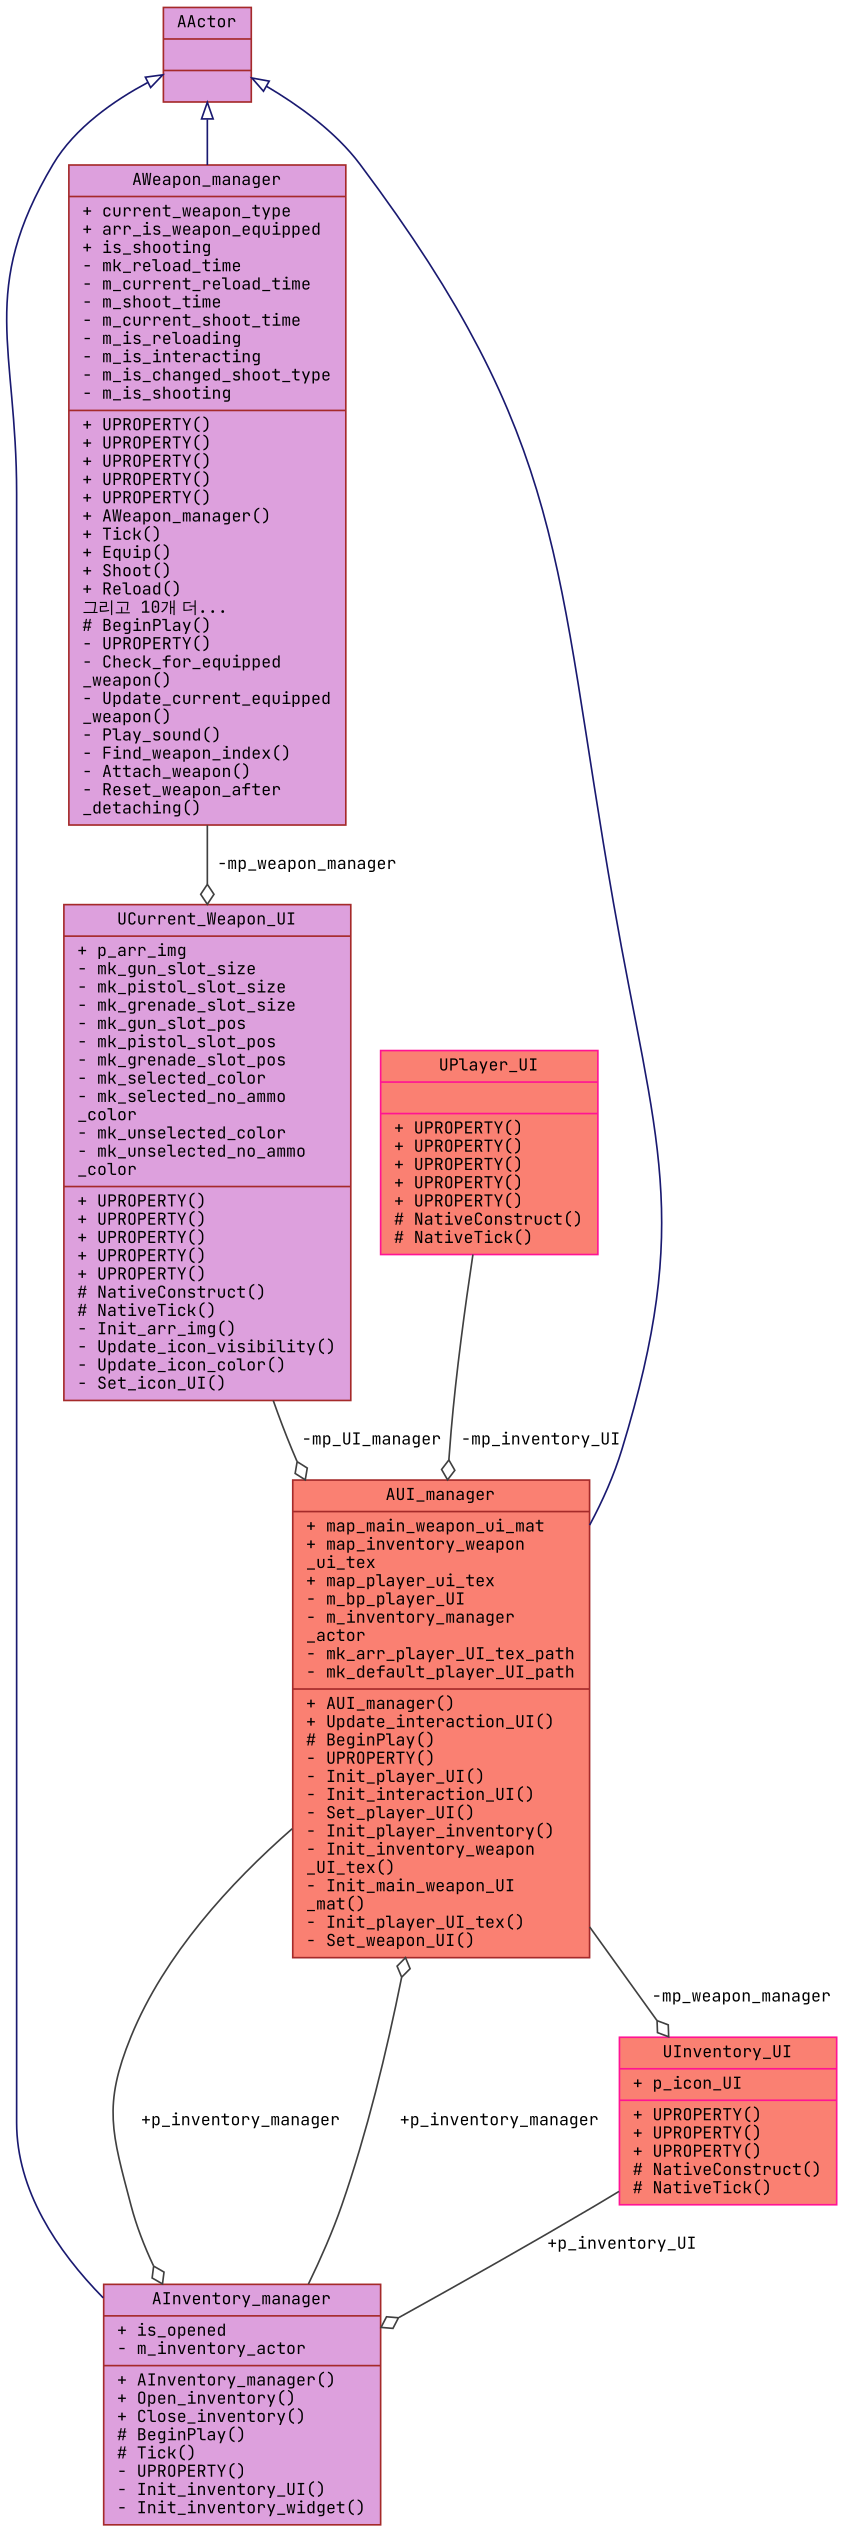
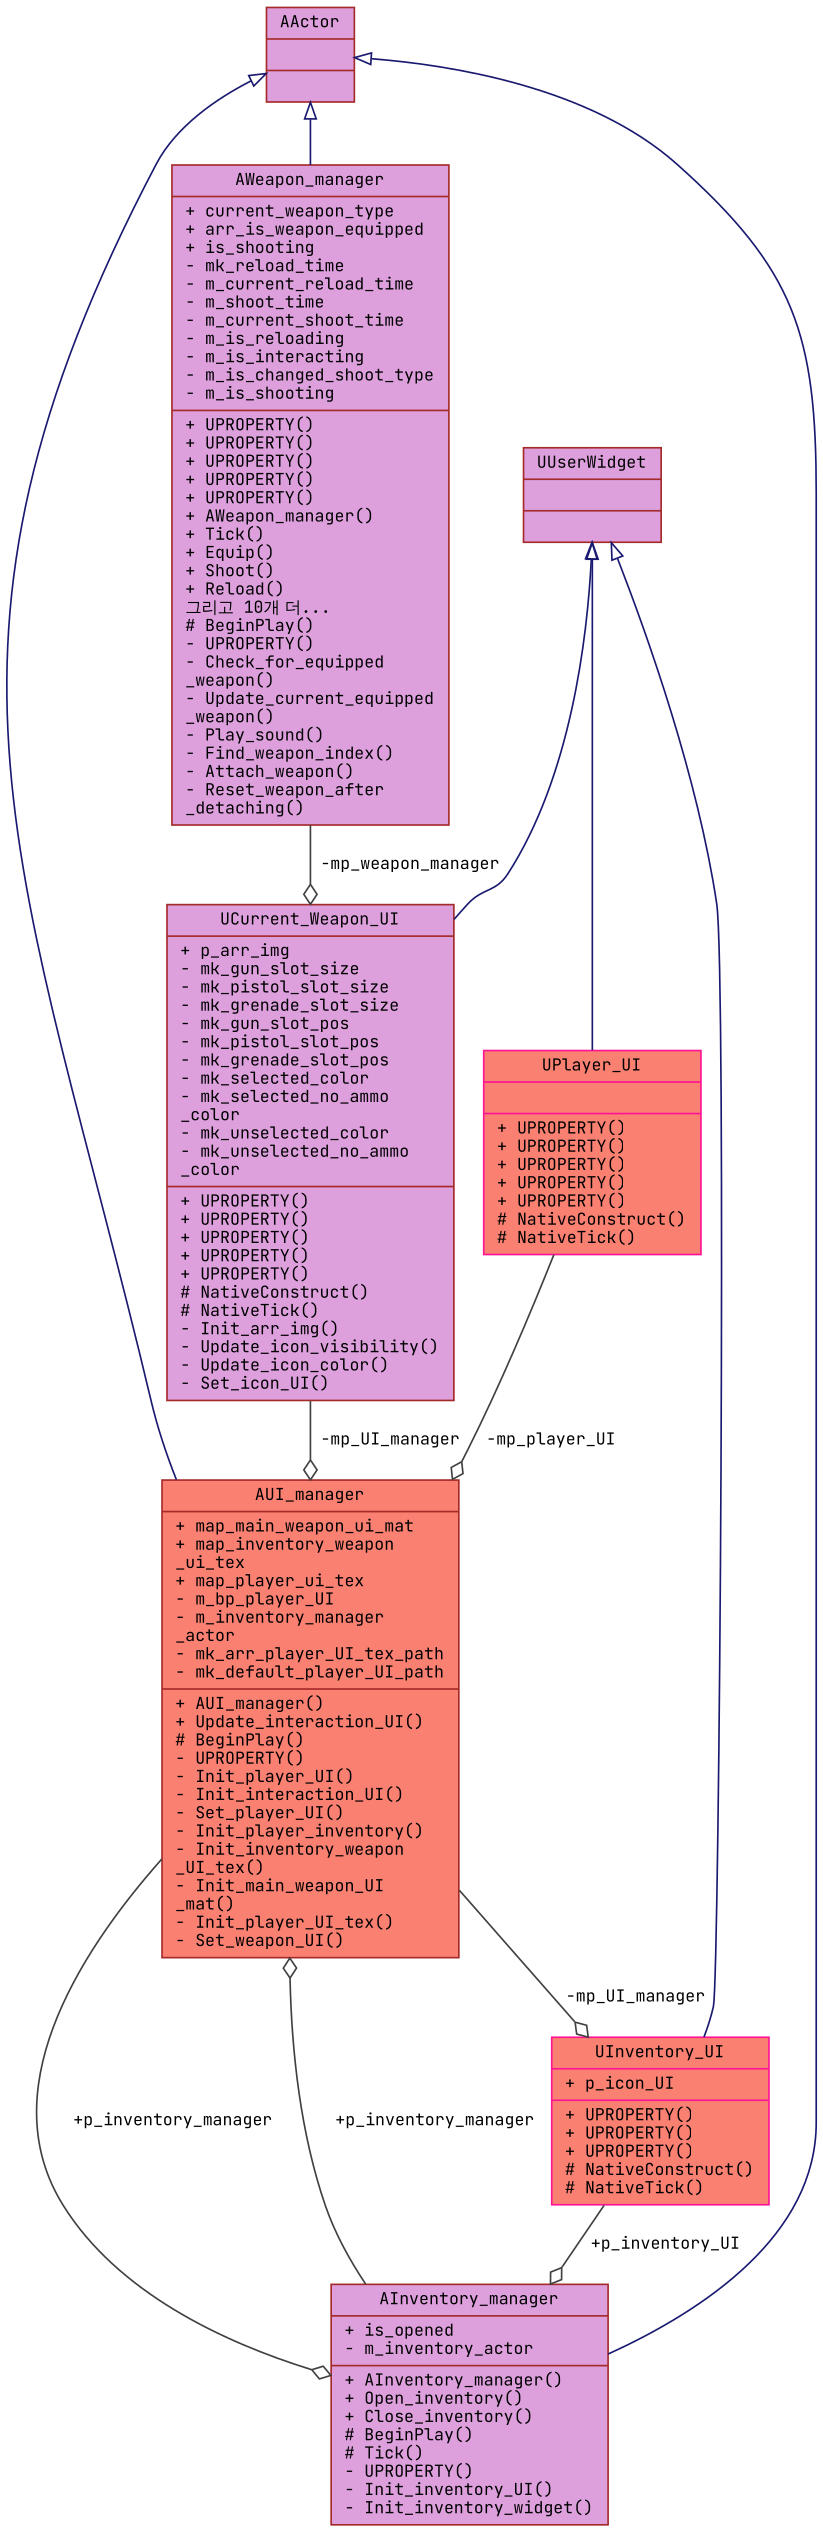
node "UUserWidget": added
edge "UPlayer_UI" -> "AUI_manager": label " -mp_inventory_UI" -> " -mp_player_UI"
edge "AUI_manager" -> "UInventory_UI": label " -mp_weapon_manager" -> " -mp_UI_manager"
